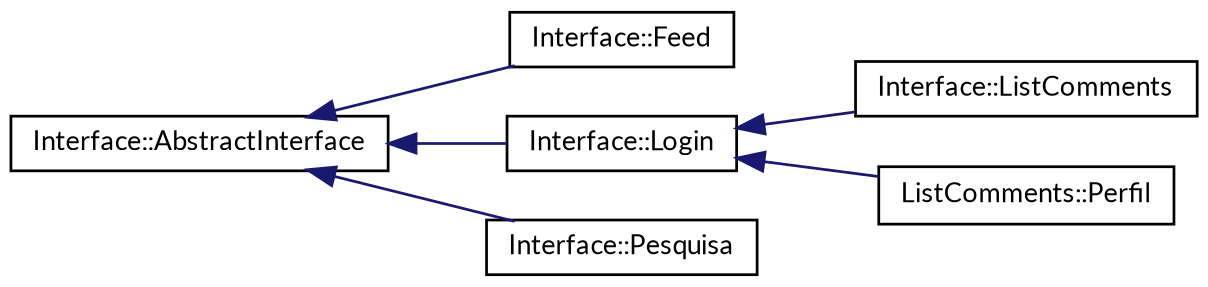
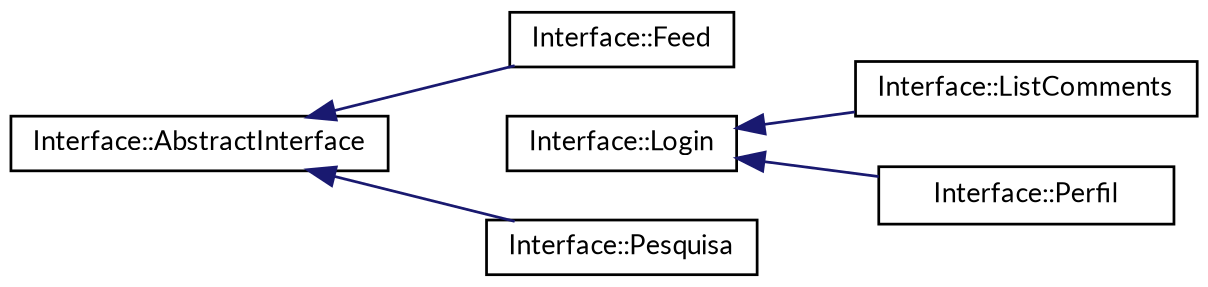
edge "Interface::Login" -> "Interface::AbstractInterface": removed
node "ListComments::Perfil": label "ListComments::Perfil" -> "Interface::Perfil"
